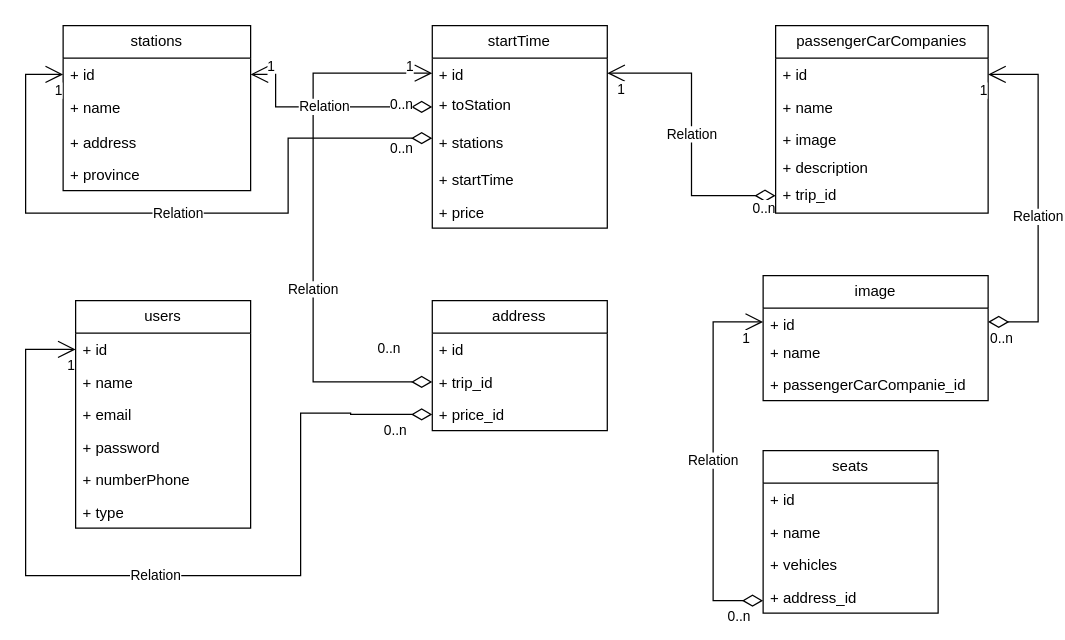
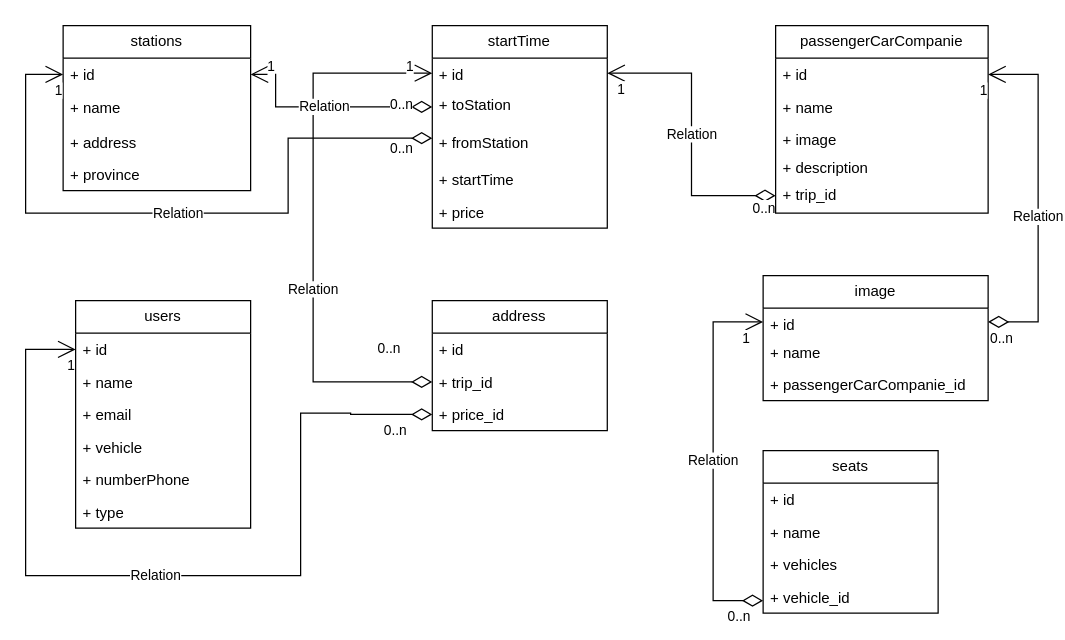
node "passengerCarCompanies": label "passengerCarCompanies" -> "passengerCarCompanie"
node "+ stations": label "+ stations" -> "+ fromStation"
node "+ password": label "+ password" -> "+ vehicle"
node "+ address_id": label "+ address_id" -> "+ vehicle_id"
